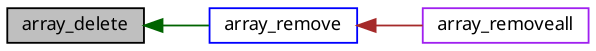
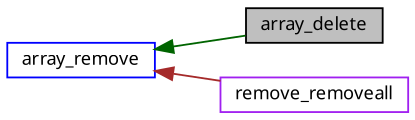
edge "array_remove" -> "array_delete": reversed
node "array_removeall": label "array_removeall" -> "remove_removeall"
